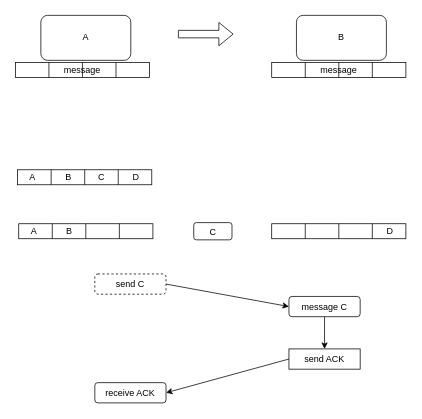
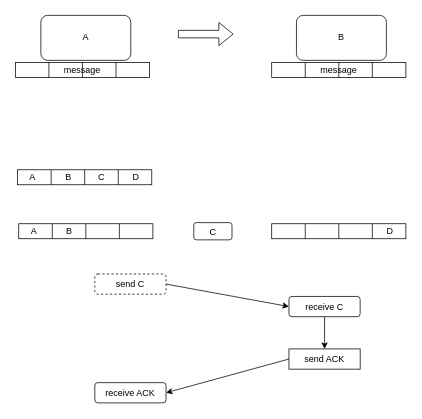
node "message C": label "message C" -> "receive C"
